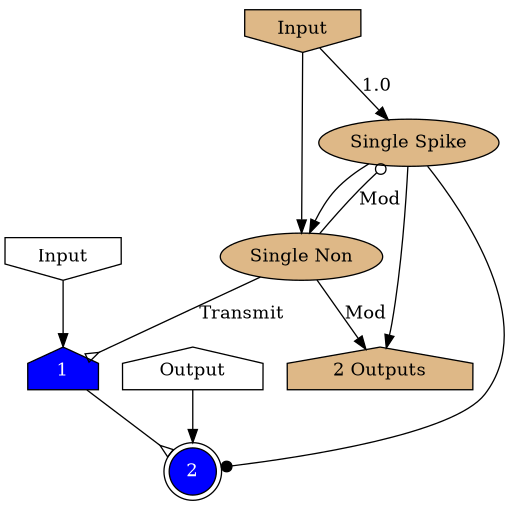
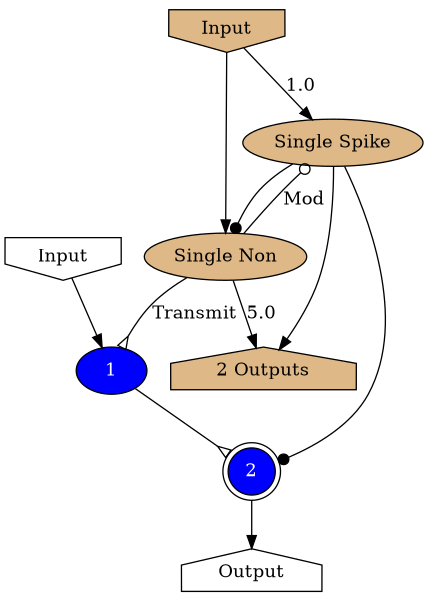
edge "Single Spike" -> "Single Non": arrowhead normal -> dot
edge "Single Non" -> "2 Outputs": label "Mod" -> "5.0"
node "1": shape house -> ellipse
edge "Output" -> "2": reversed
